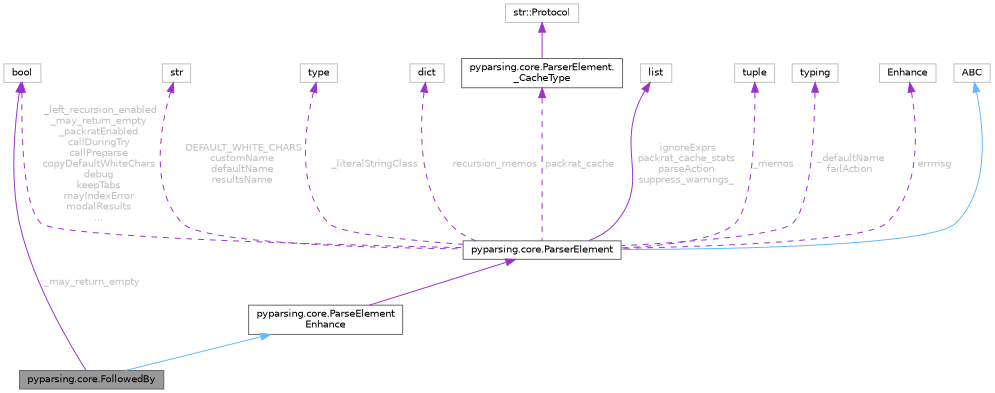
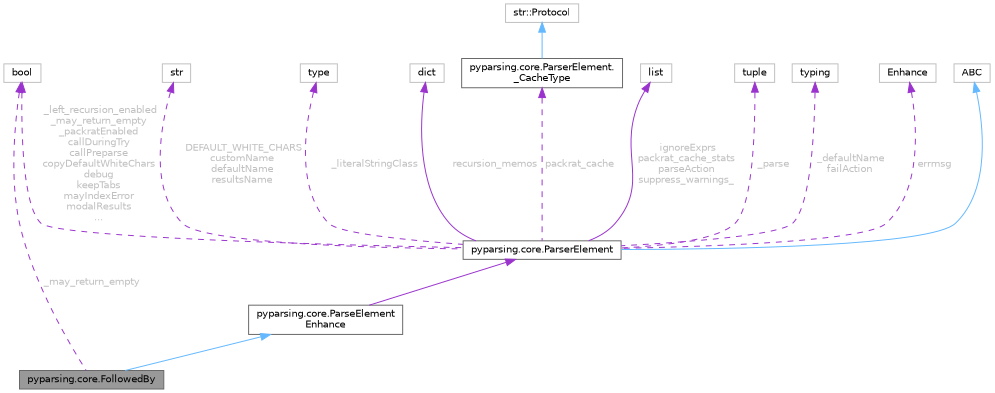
edge "pyparsing.core.ParserElement. _CacheType" -> "str::Protocol": color darkorchid3 -> steelblue1
edge "pyparsing.core.ParserElement" -> "tuple": label " _memos" -> " _parse"
edge "pyparsing.core.ParserElement" -> "dict": style dashed -> solid
edge "pyparsing.core.FollowedBy" -> "bool": style solid -> dashed
